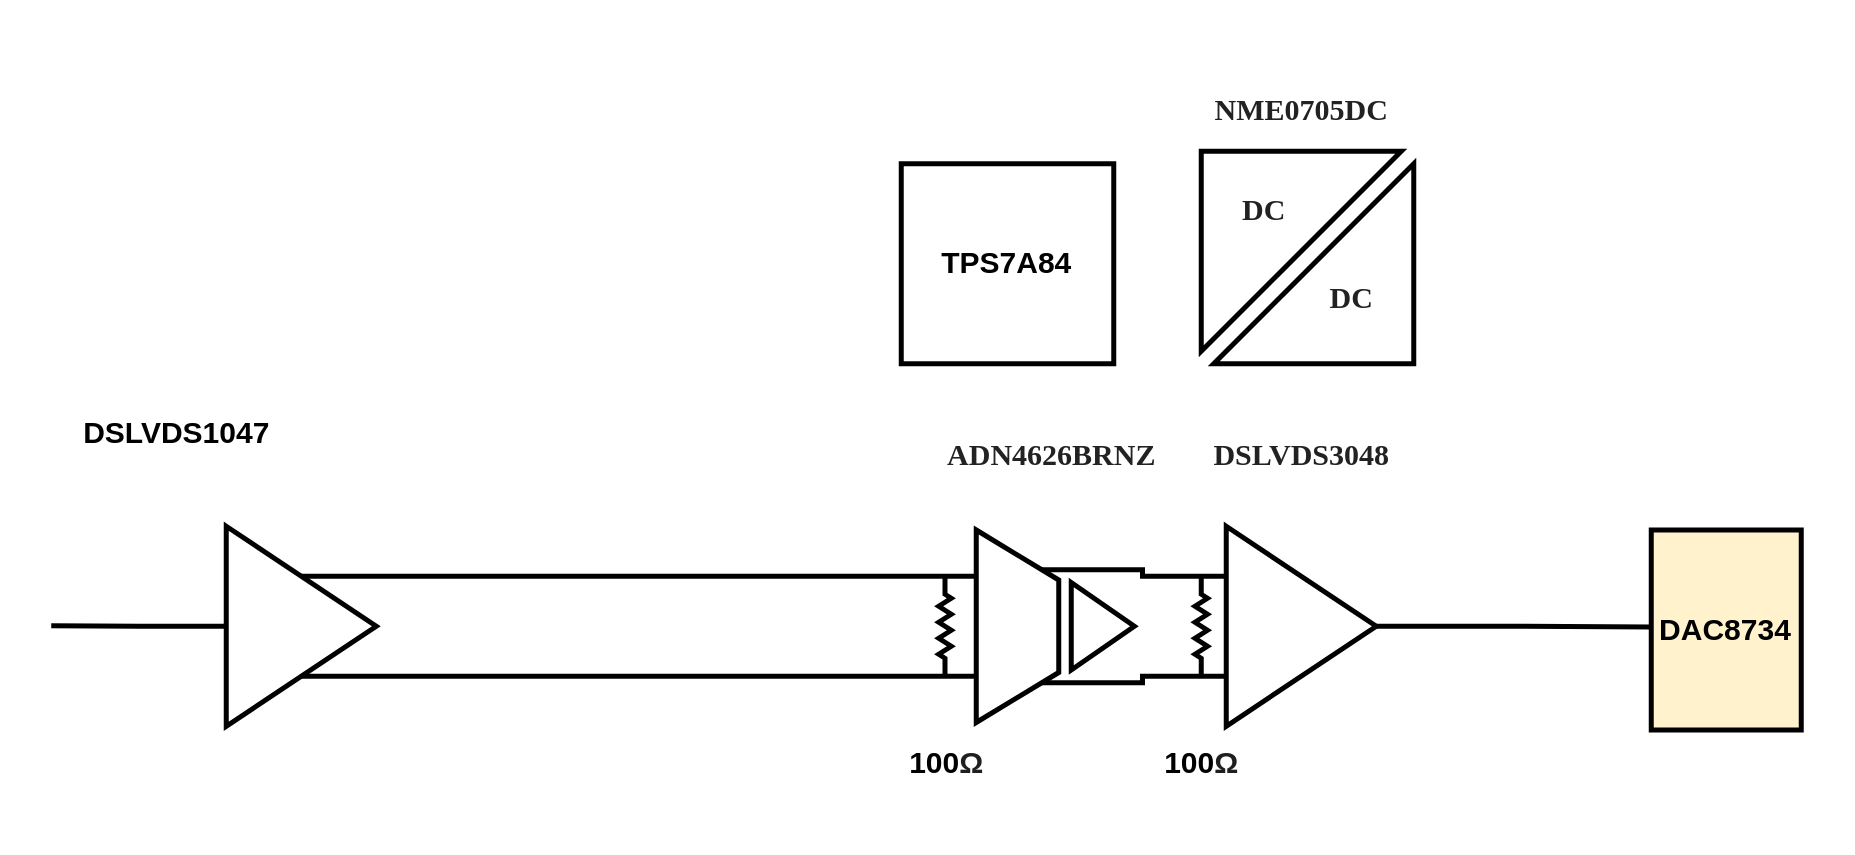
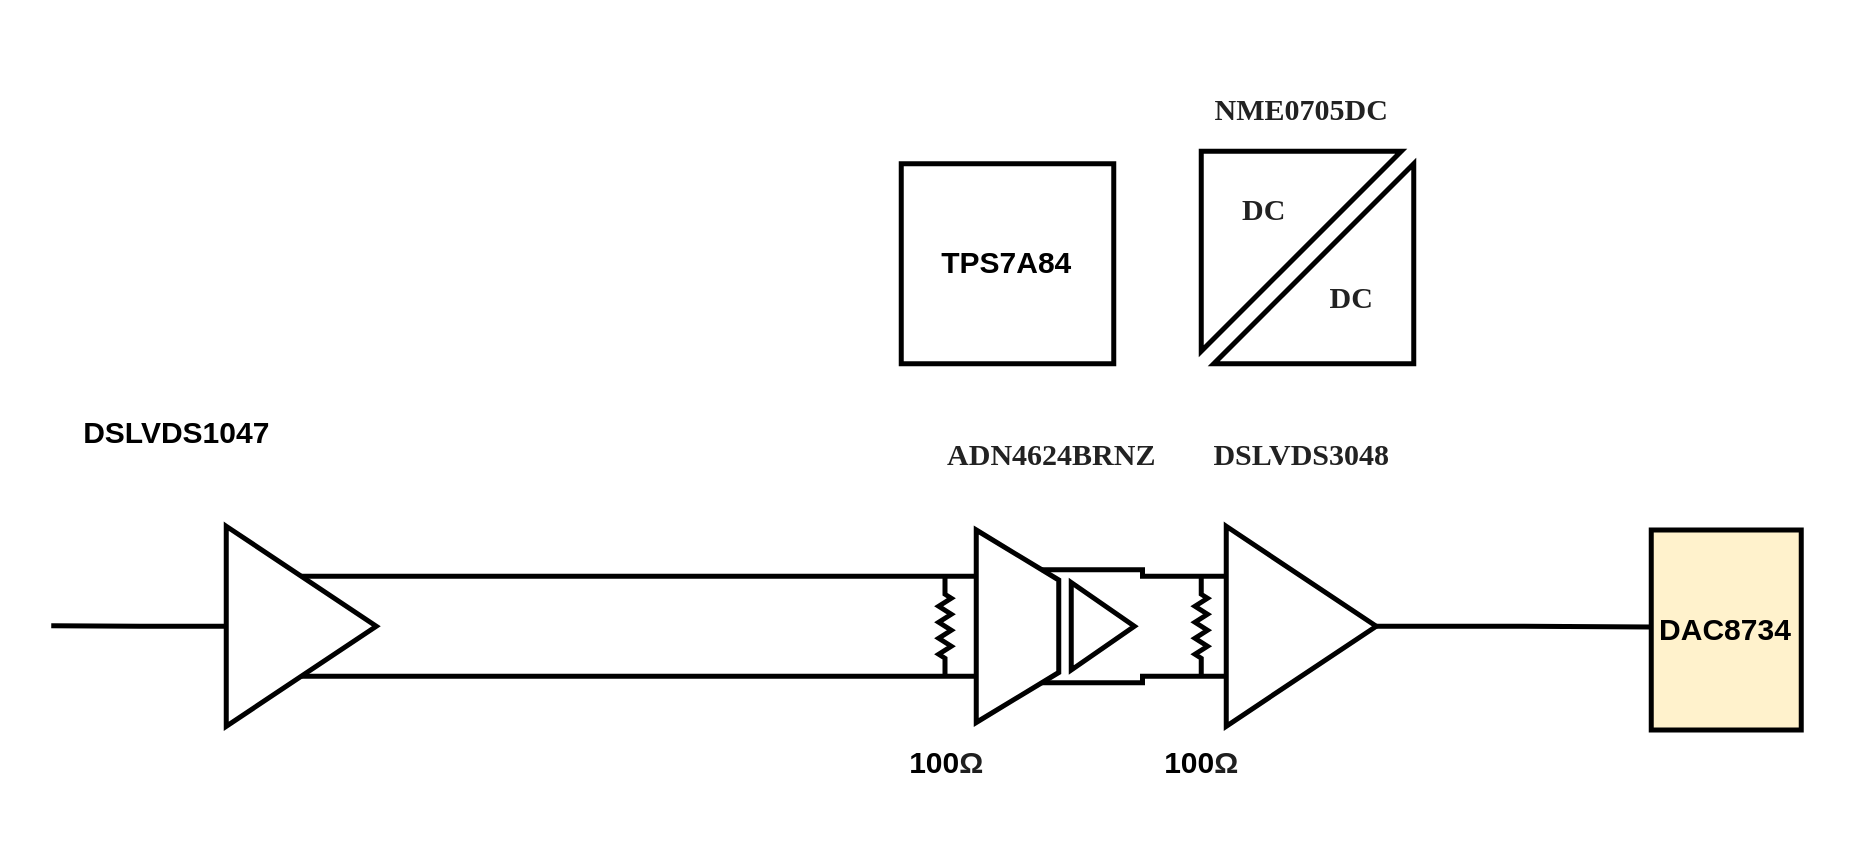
node "ADN4626BRNZ": label "ADN4626BRNZ" -> "ADN4624BRNZ"
